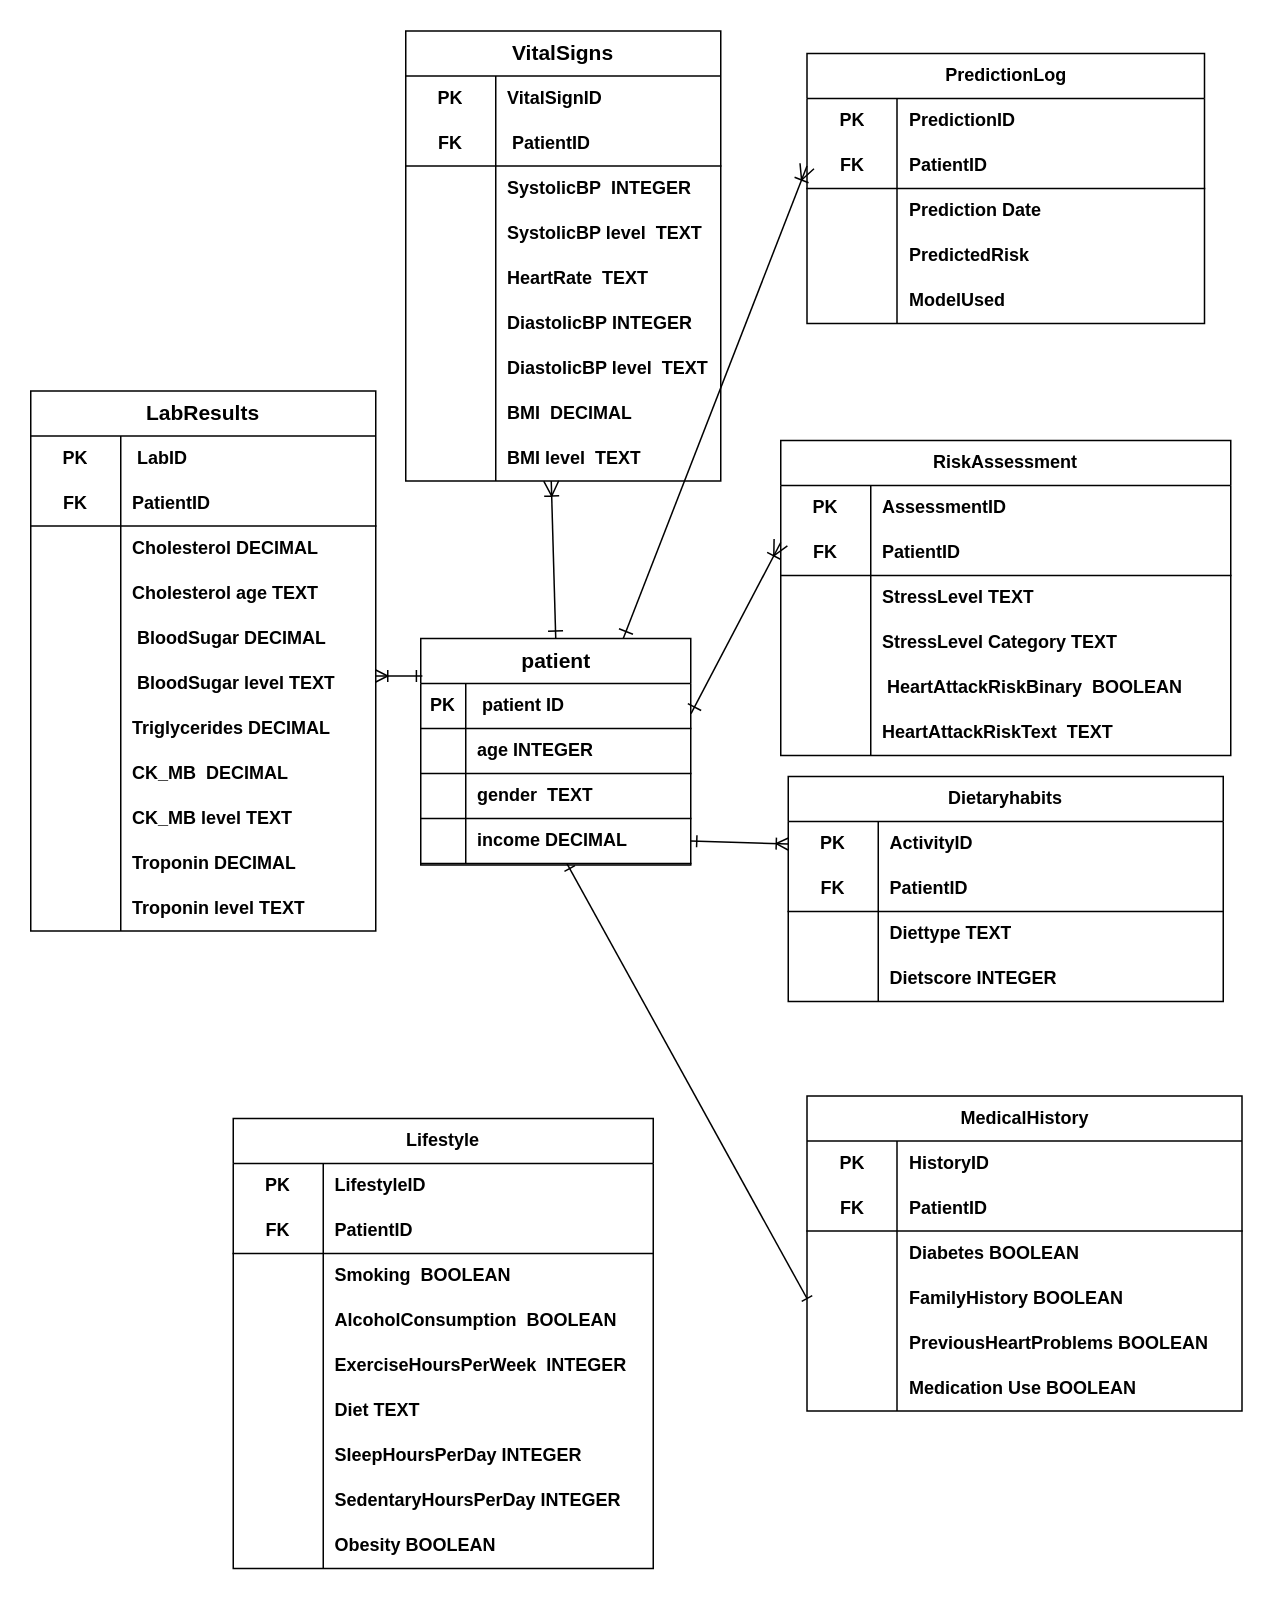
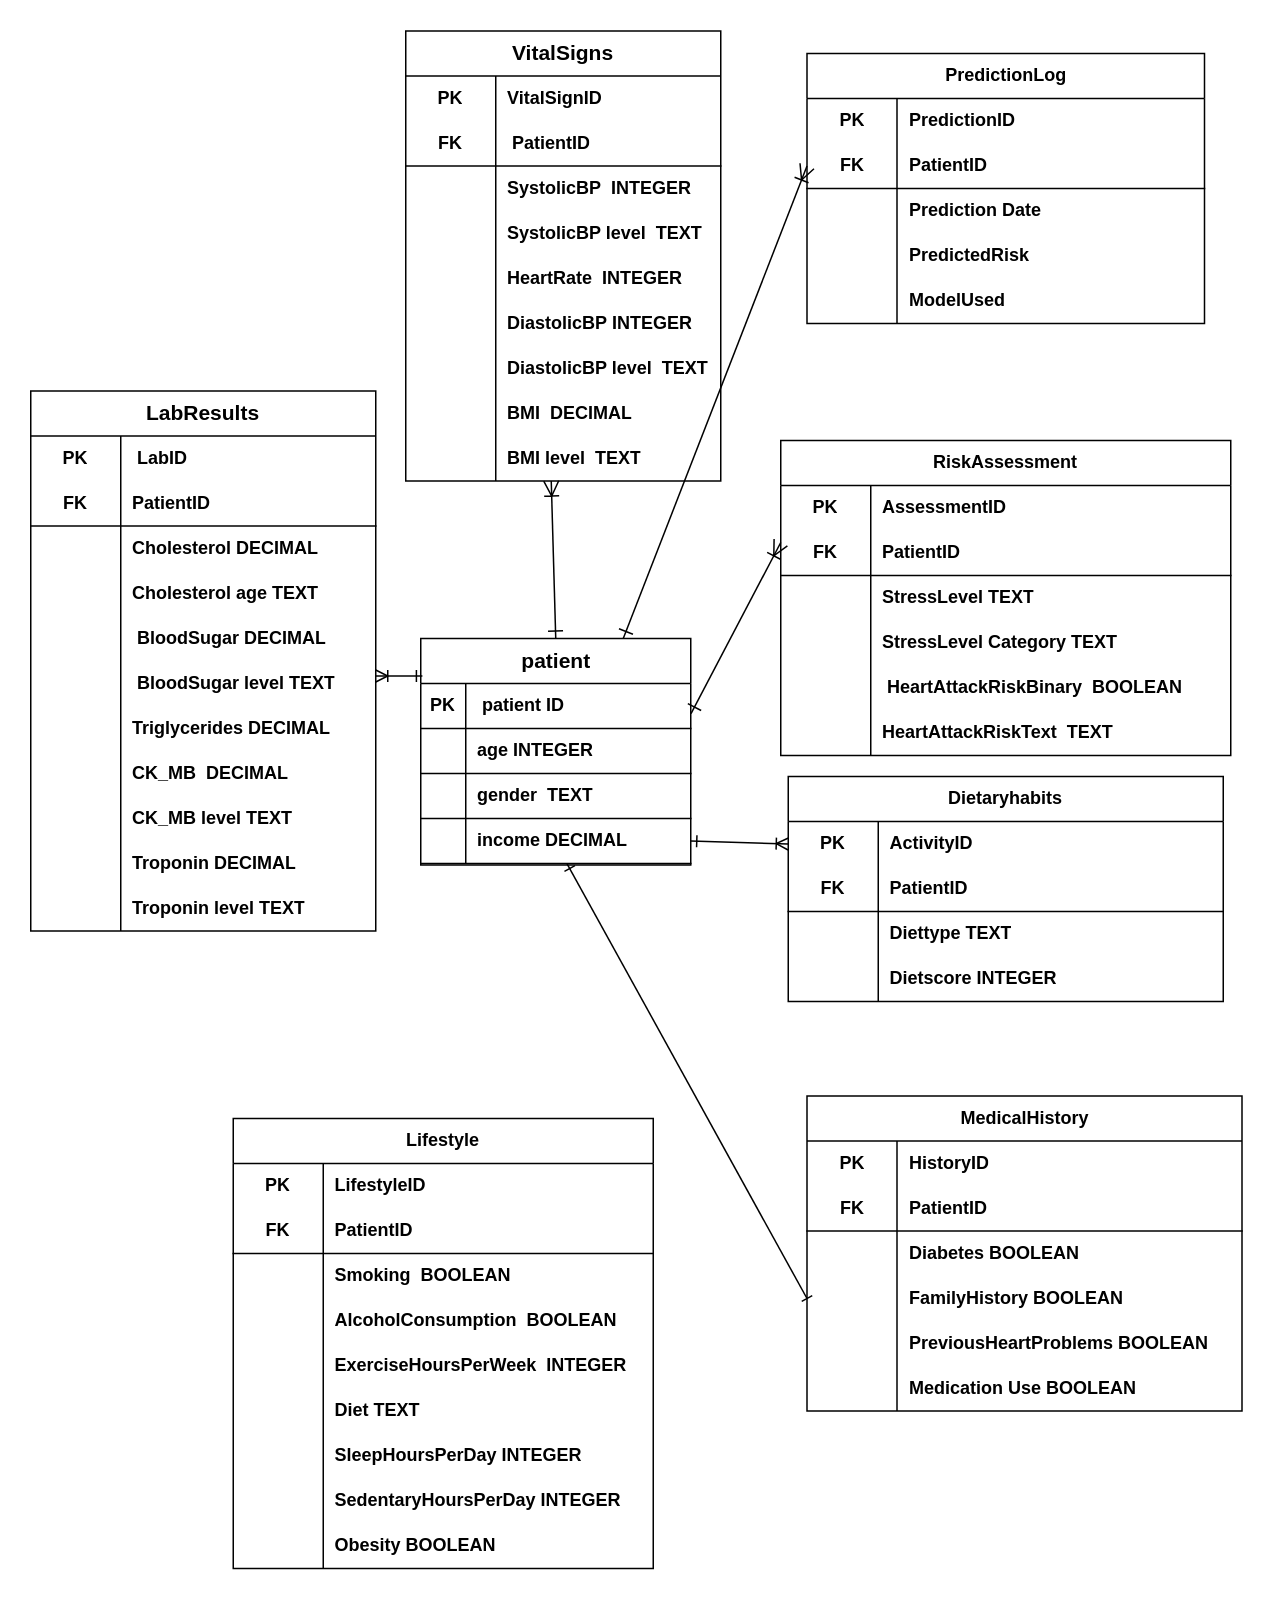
node "HeartRate TEXT": label "HeartRate TEXT" -> "HeartRate INTEGER"
